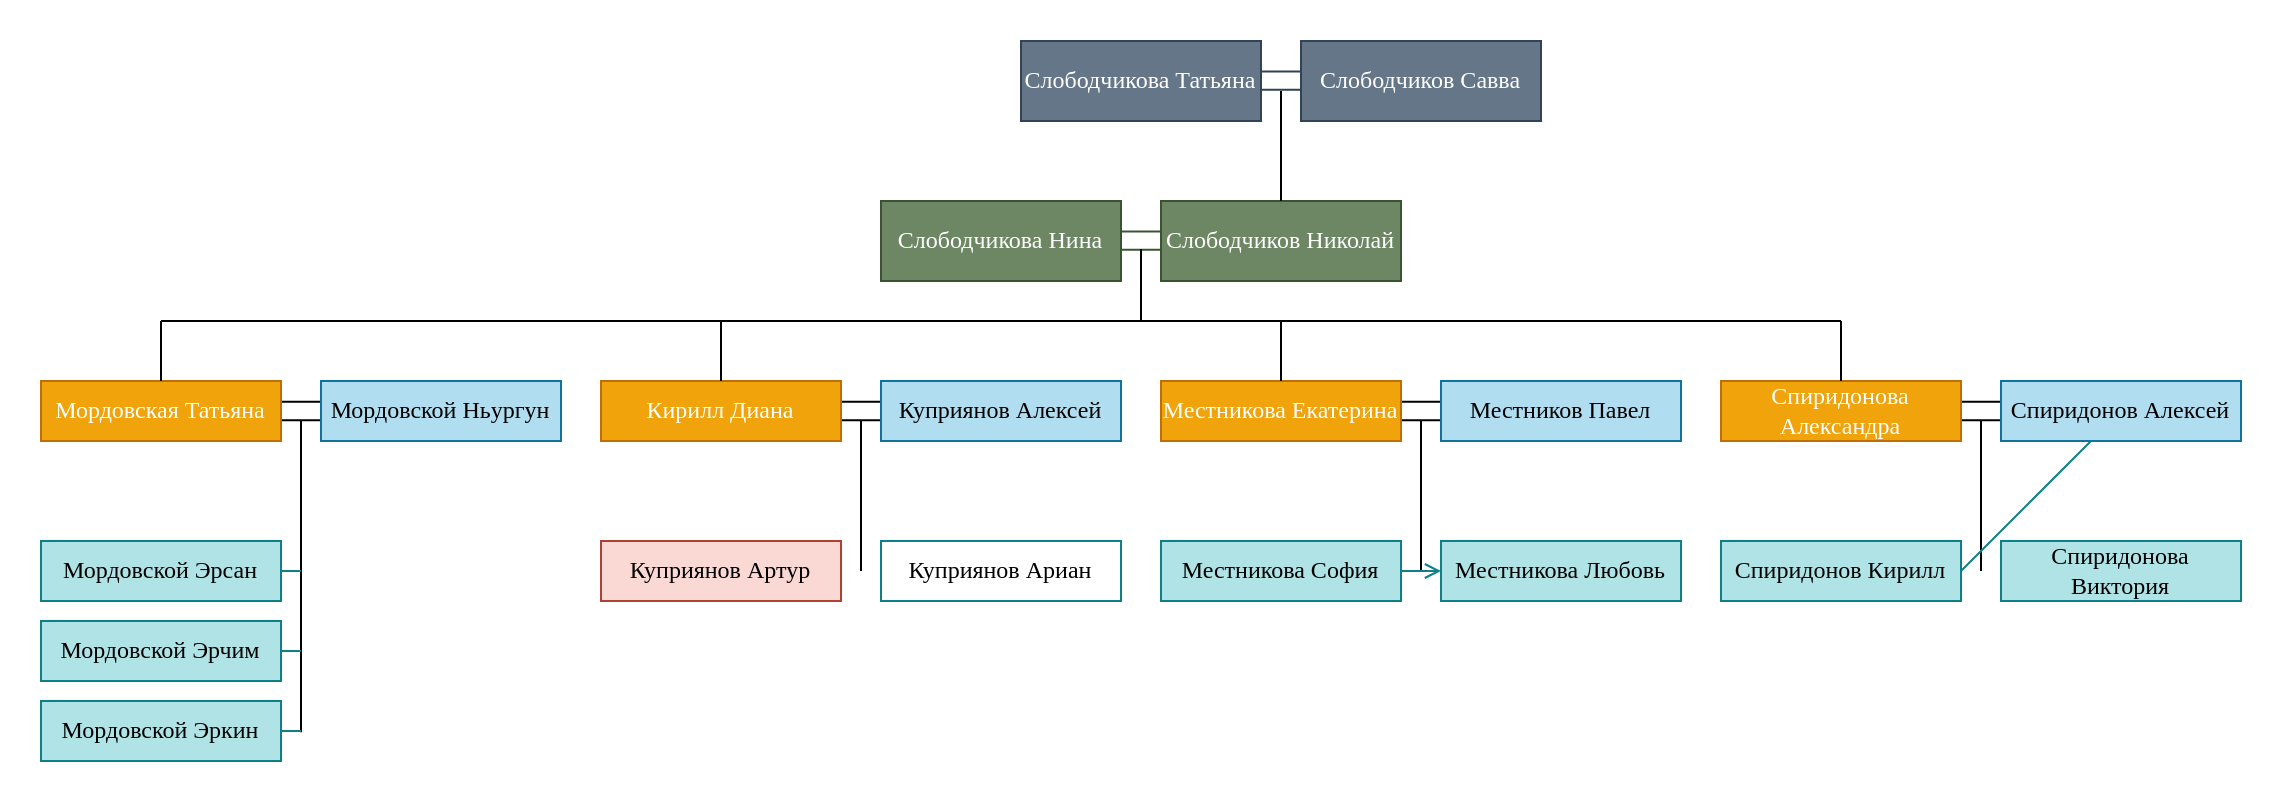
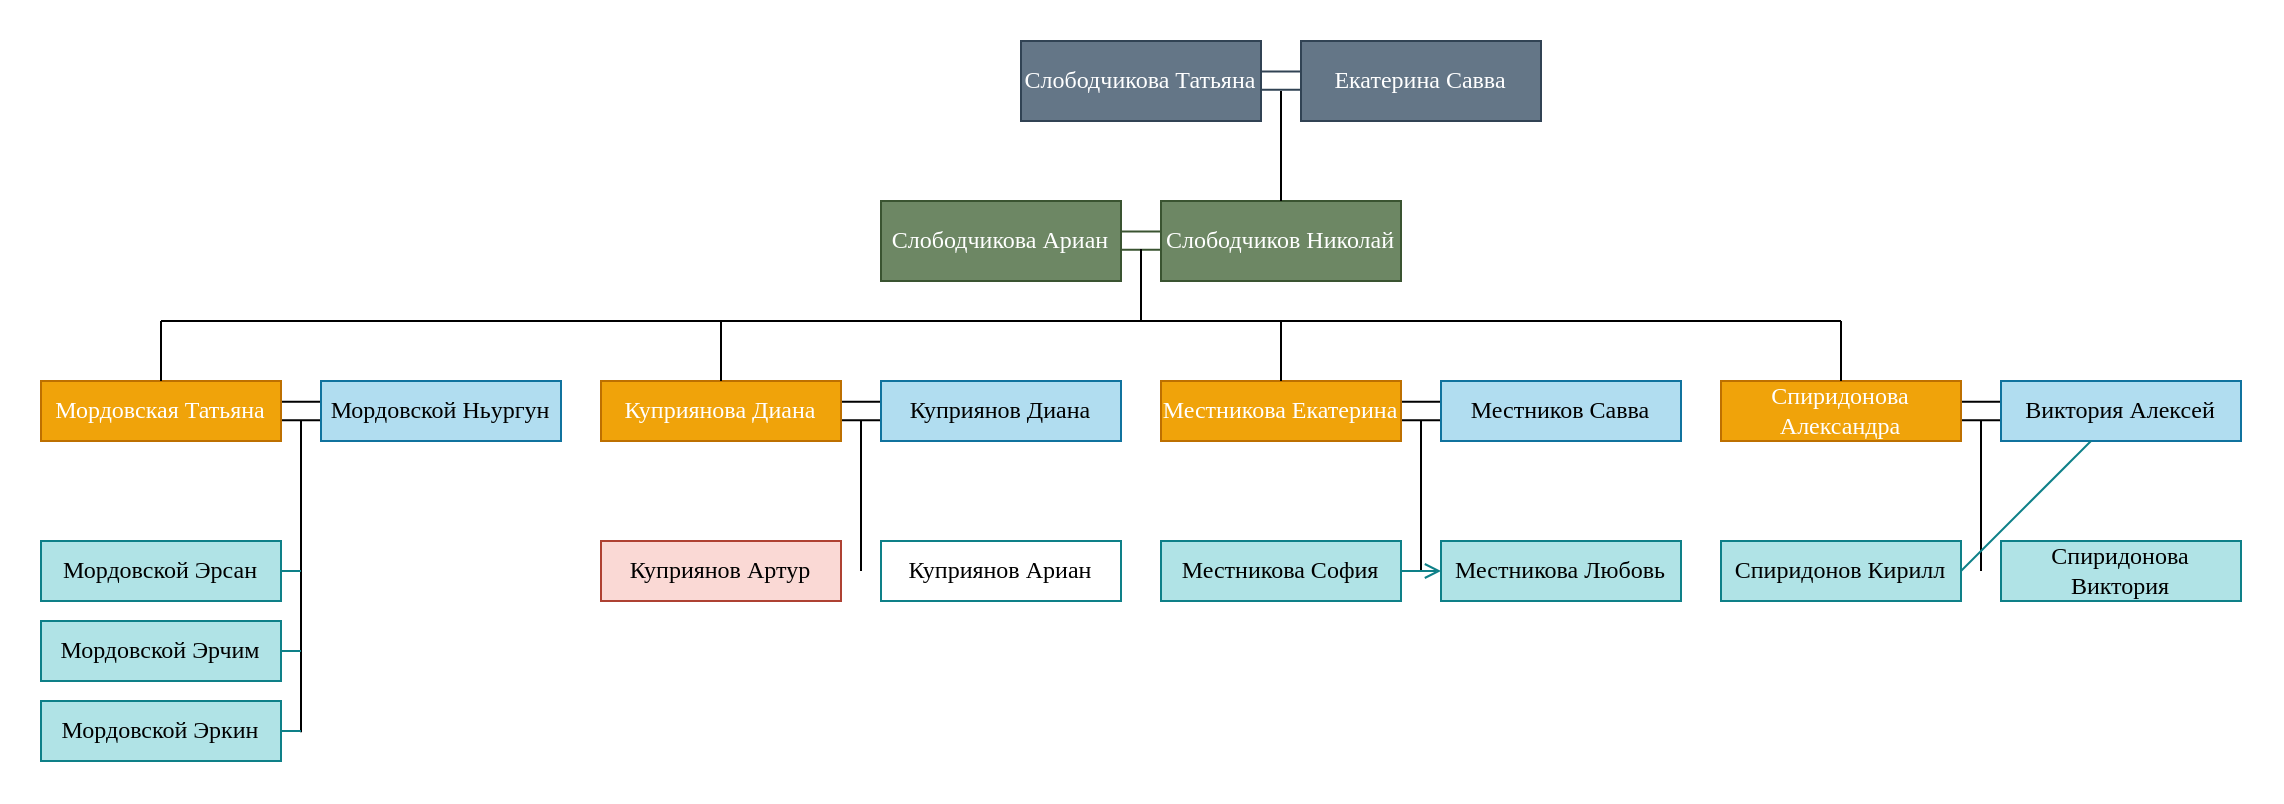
node "Слободчиков Савва": label "Слободчиков Савва" -> "Екатерина Савва"
node "Слободчикова Нина": label "Слободчикова Нина" -> "Слободчикова Ариан"
node "Кирилл Диана": label "Кирилл Диана" -> "Куприянова Диана"
node "Куприянов Алексей": label "Куприянов Алексей" -> "Куприянов Диана"
node "Местников Павел": label "Местников Павел" -> "Местников Савва"
node "Спиридонов Алексей": label "Спиридонов Алексей" -> "Виктория Алексей"
